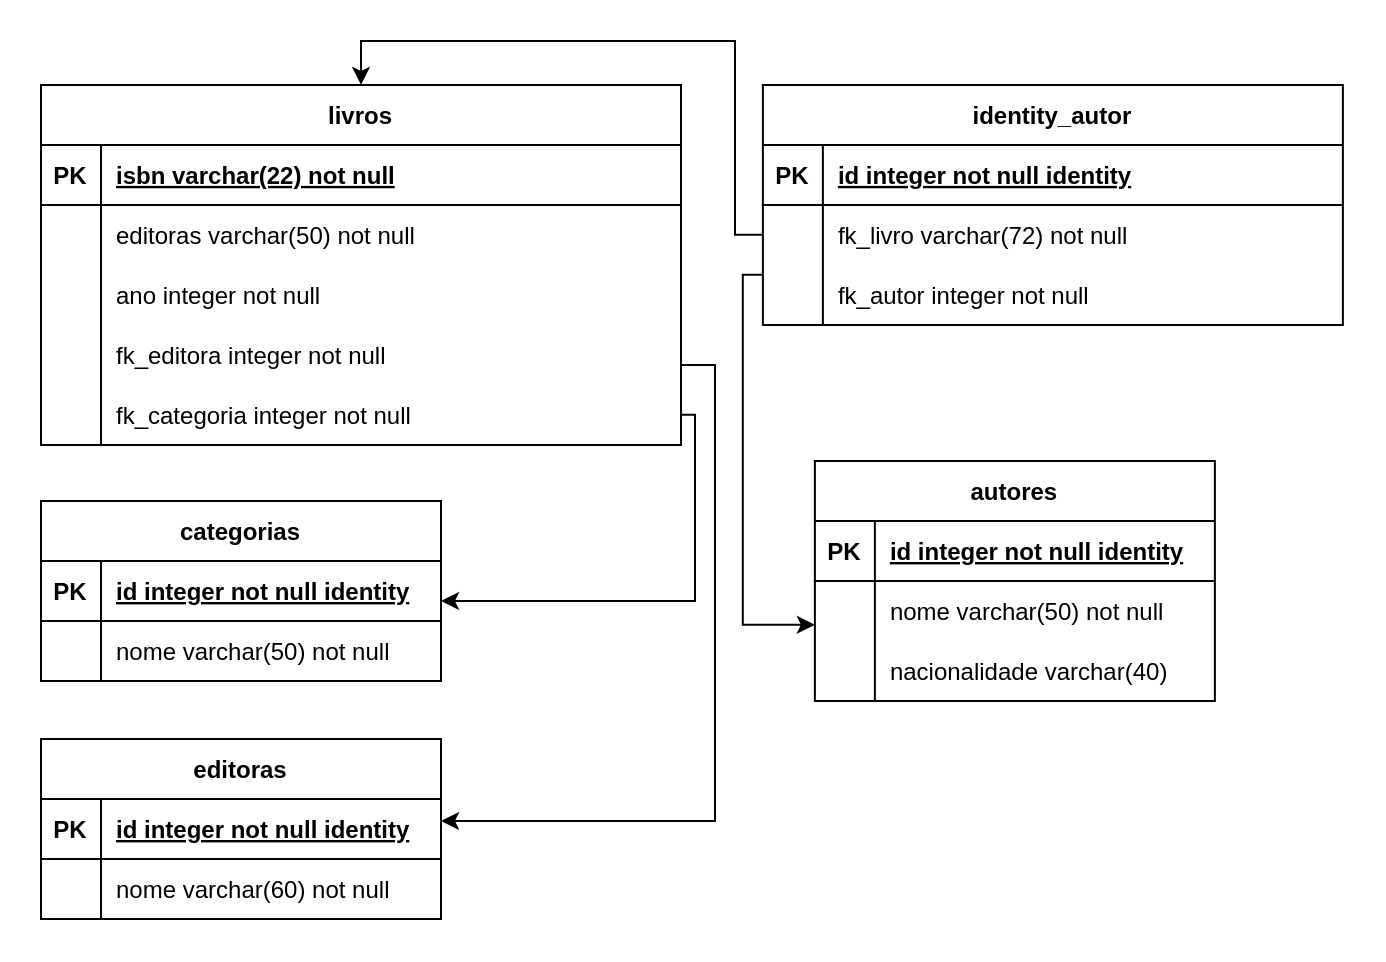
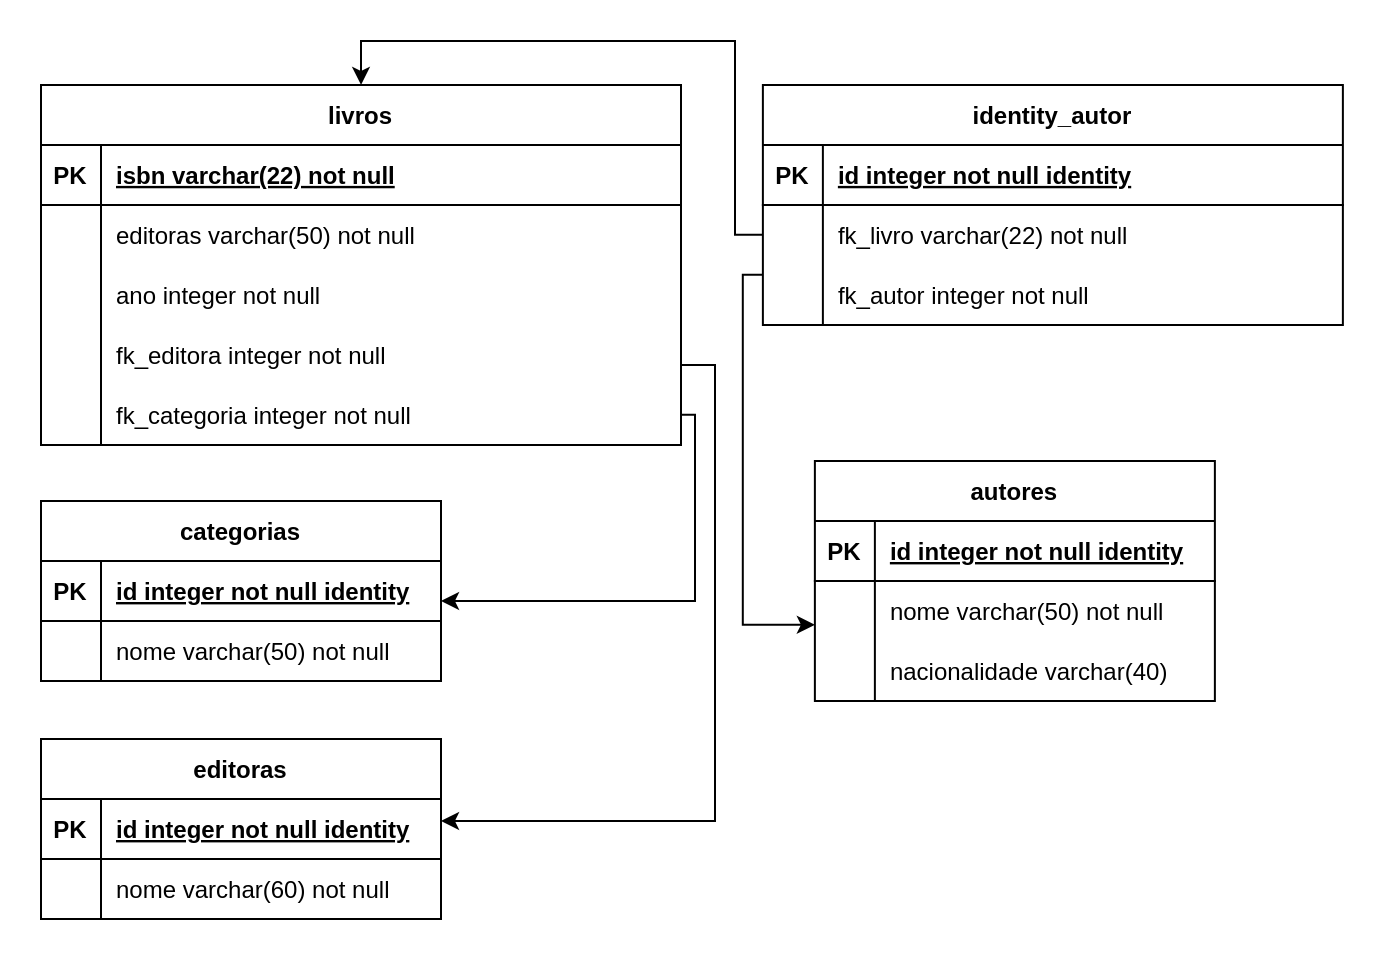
node "fk_livro varchar(72) not null": label "fk_livro varchar(72) not null" -> "fk_livro varchar(22) not null"
